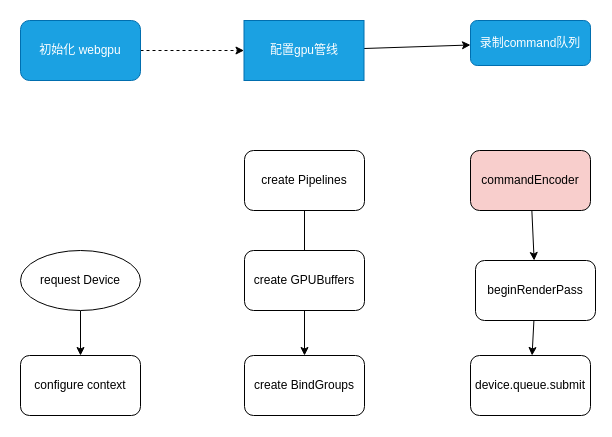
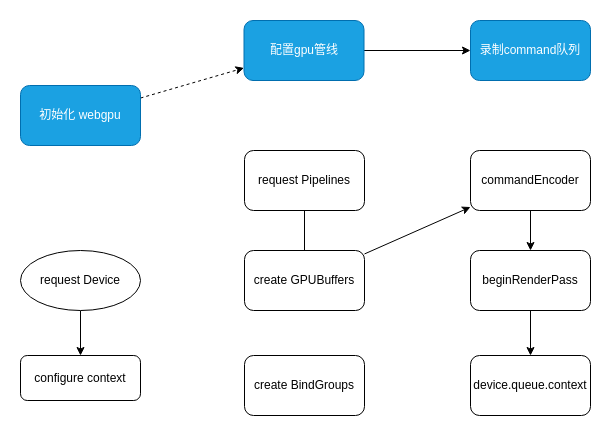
node "录制command队列": size 120x45 -> 120x60
node "初始化 webgpu": moved (81, 51) -> (81, 116)
node "配置gpu管线": shape rectangle -> rounded rectangle
node "create Pipelines": label "create Pipelines" -> "request Pipelines"
node "commandEncoder": fillcolor #f8cecc -> #ffffff
node "beginRenderPass": moved (536, 291) -> (531, 281)
edge "create GPUBuffers" -> "create BindGroups": now "create GPUBuffers" -> "commandEncoder"
node "configure context": size 120x60 -> 120x45
node "device.queue.submit": label "device.queue.submit" -> "device.queue.context"
